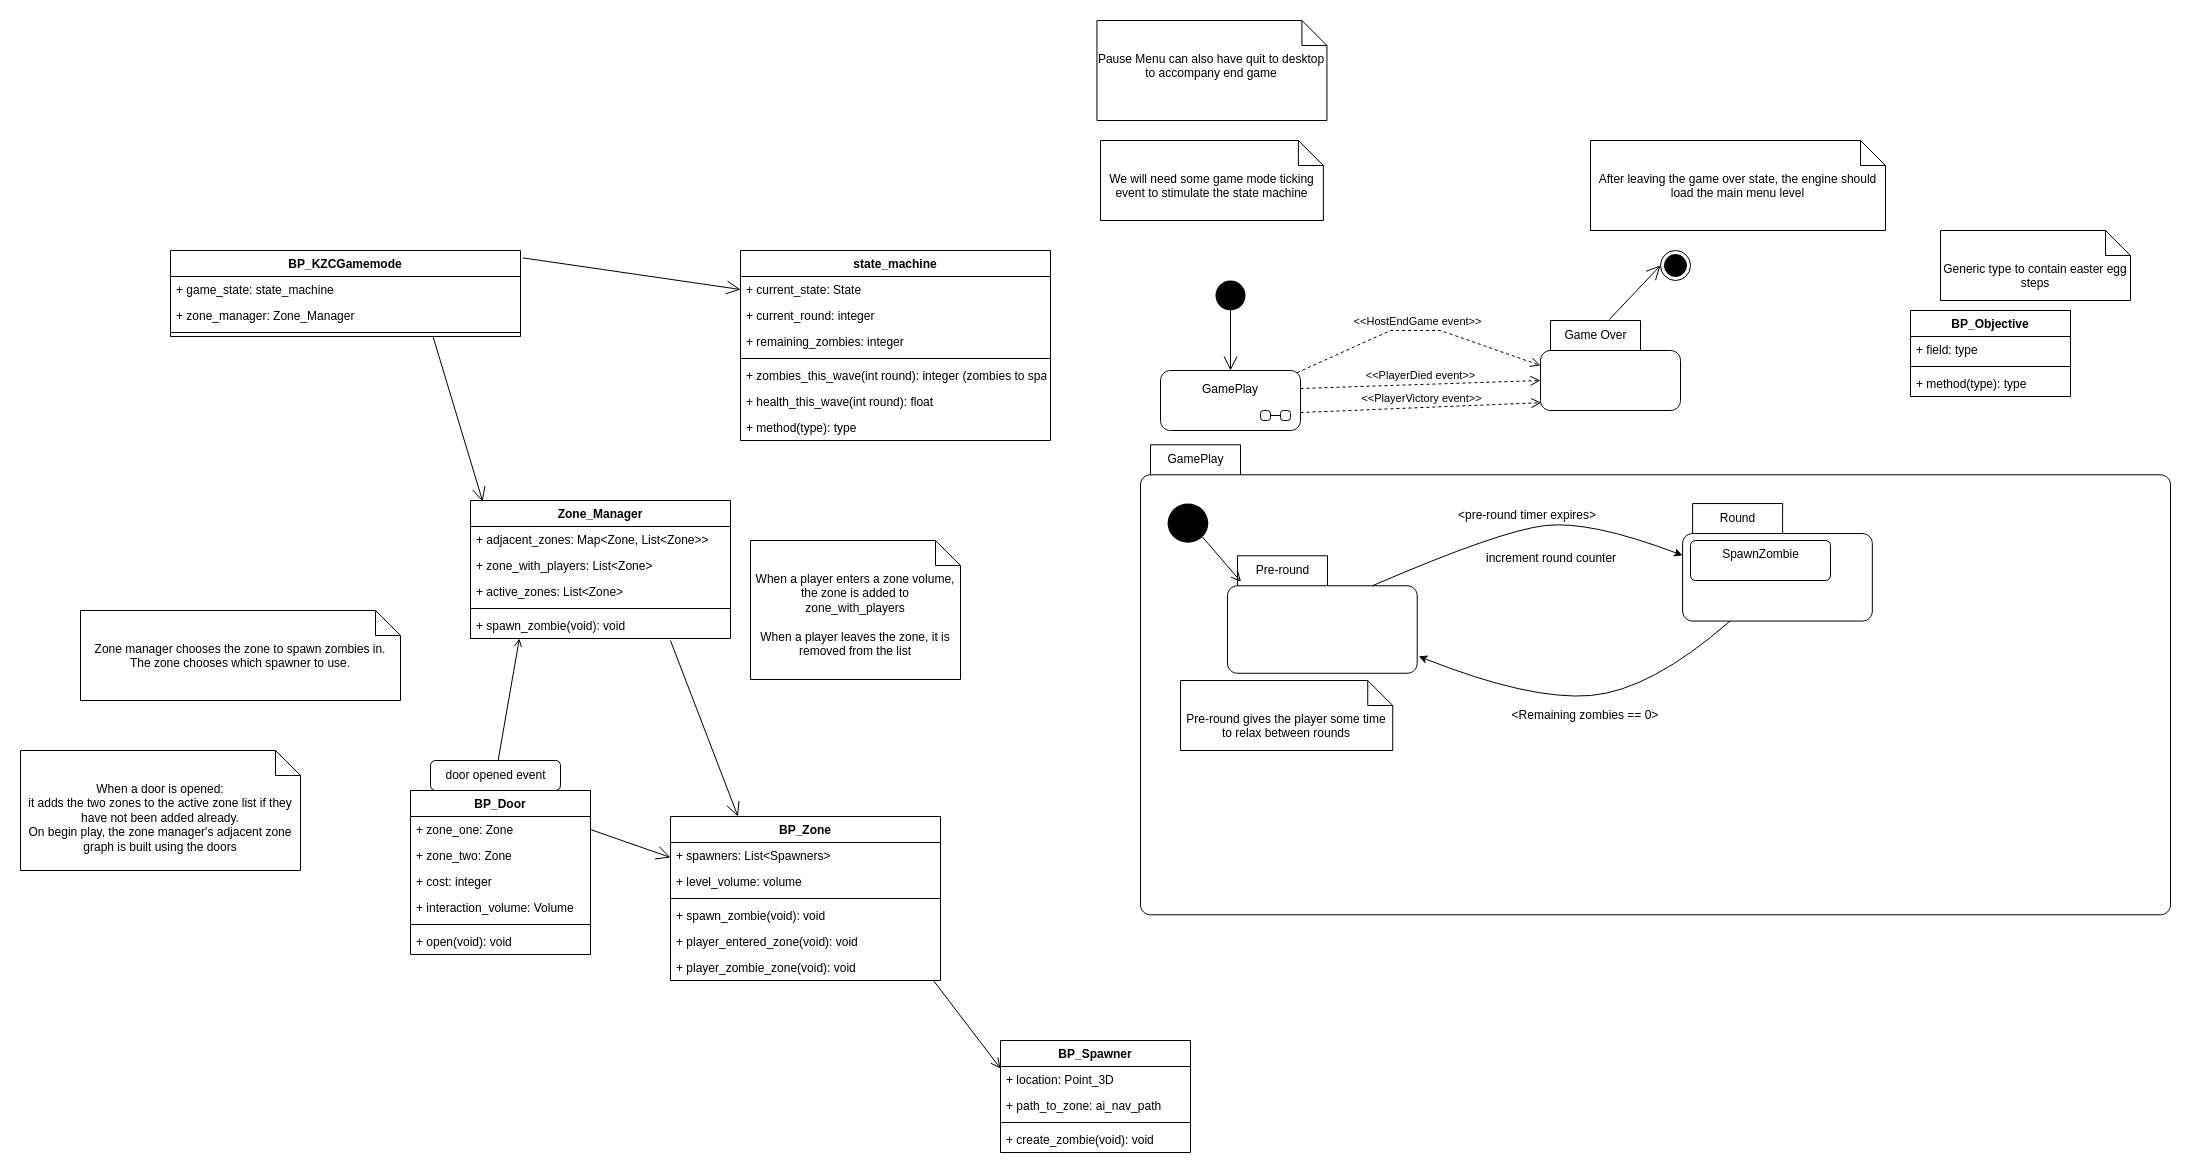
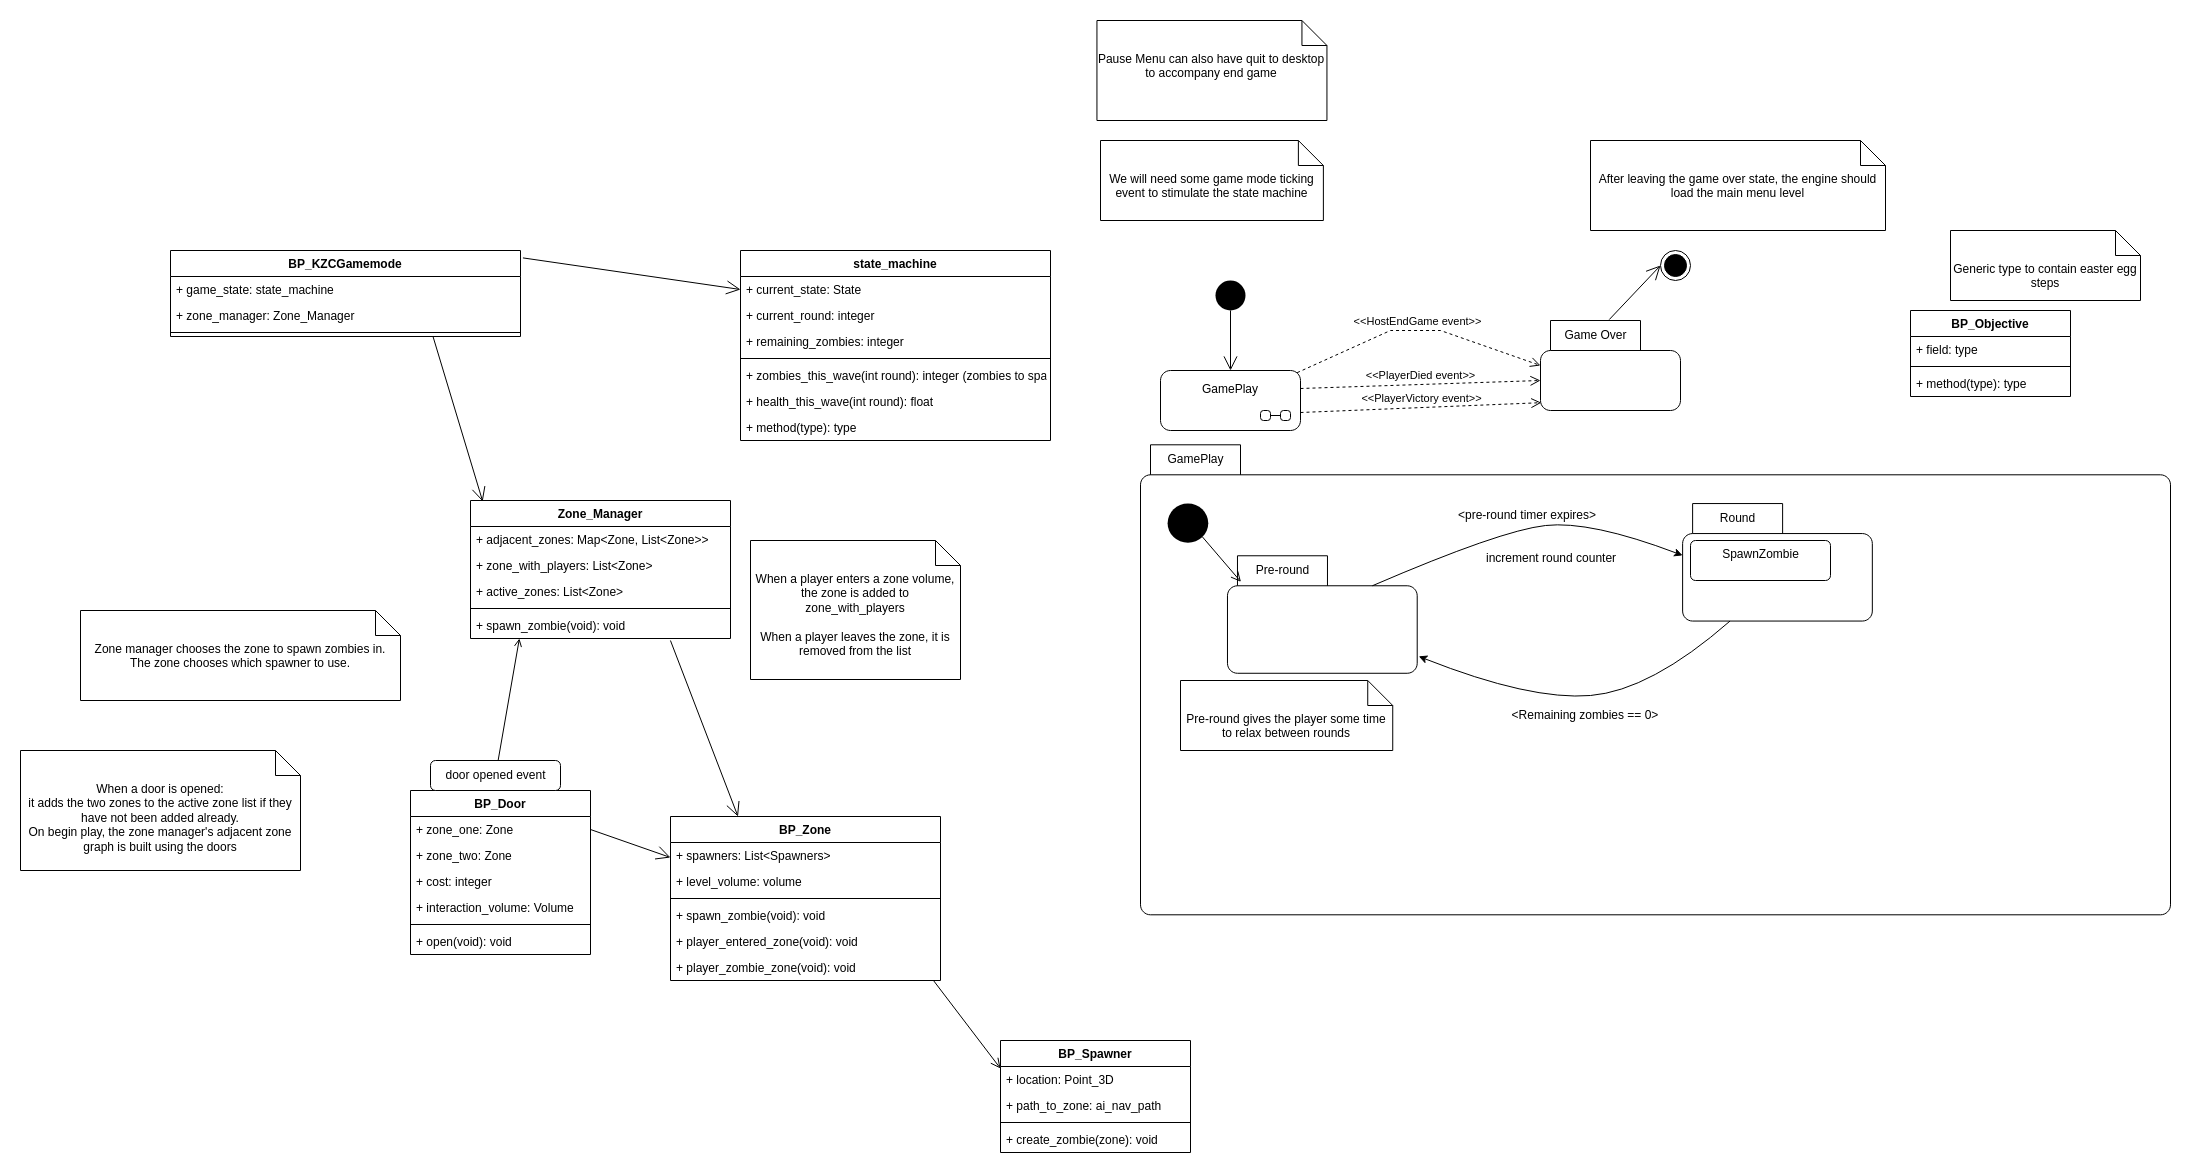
node "Generic type to contain easter egg steps": moved (2036, 266) -> (2046, 266)
node "+ create_zombie(void): void": label "+ create_zombie(void): void" -> "+ create_zombie(zone): void"
